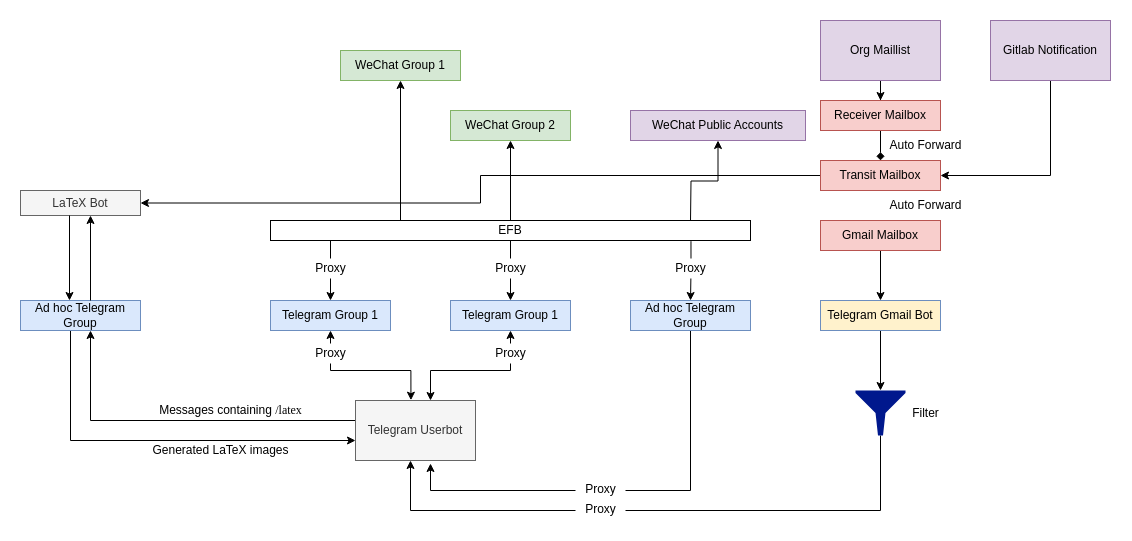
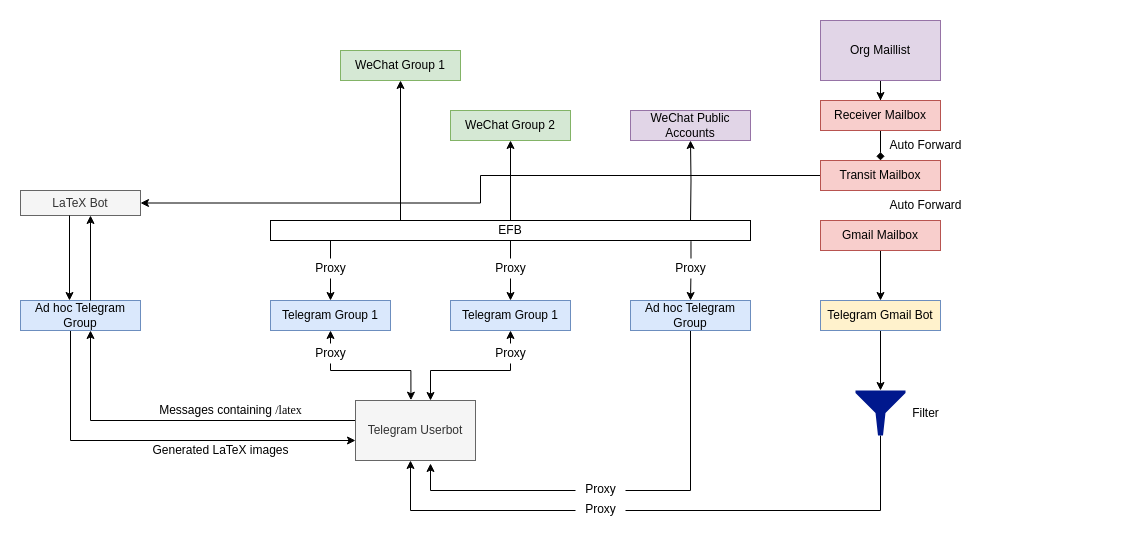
node "Gitlab Notification": removed
node "WeChat Public Accounts": size 175x30 -> 120x30
edge "Gitlab Notification" -> "Transit Mailbox": removed
